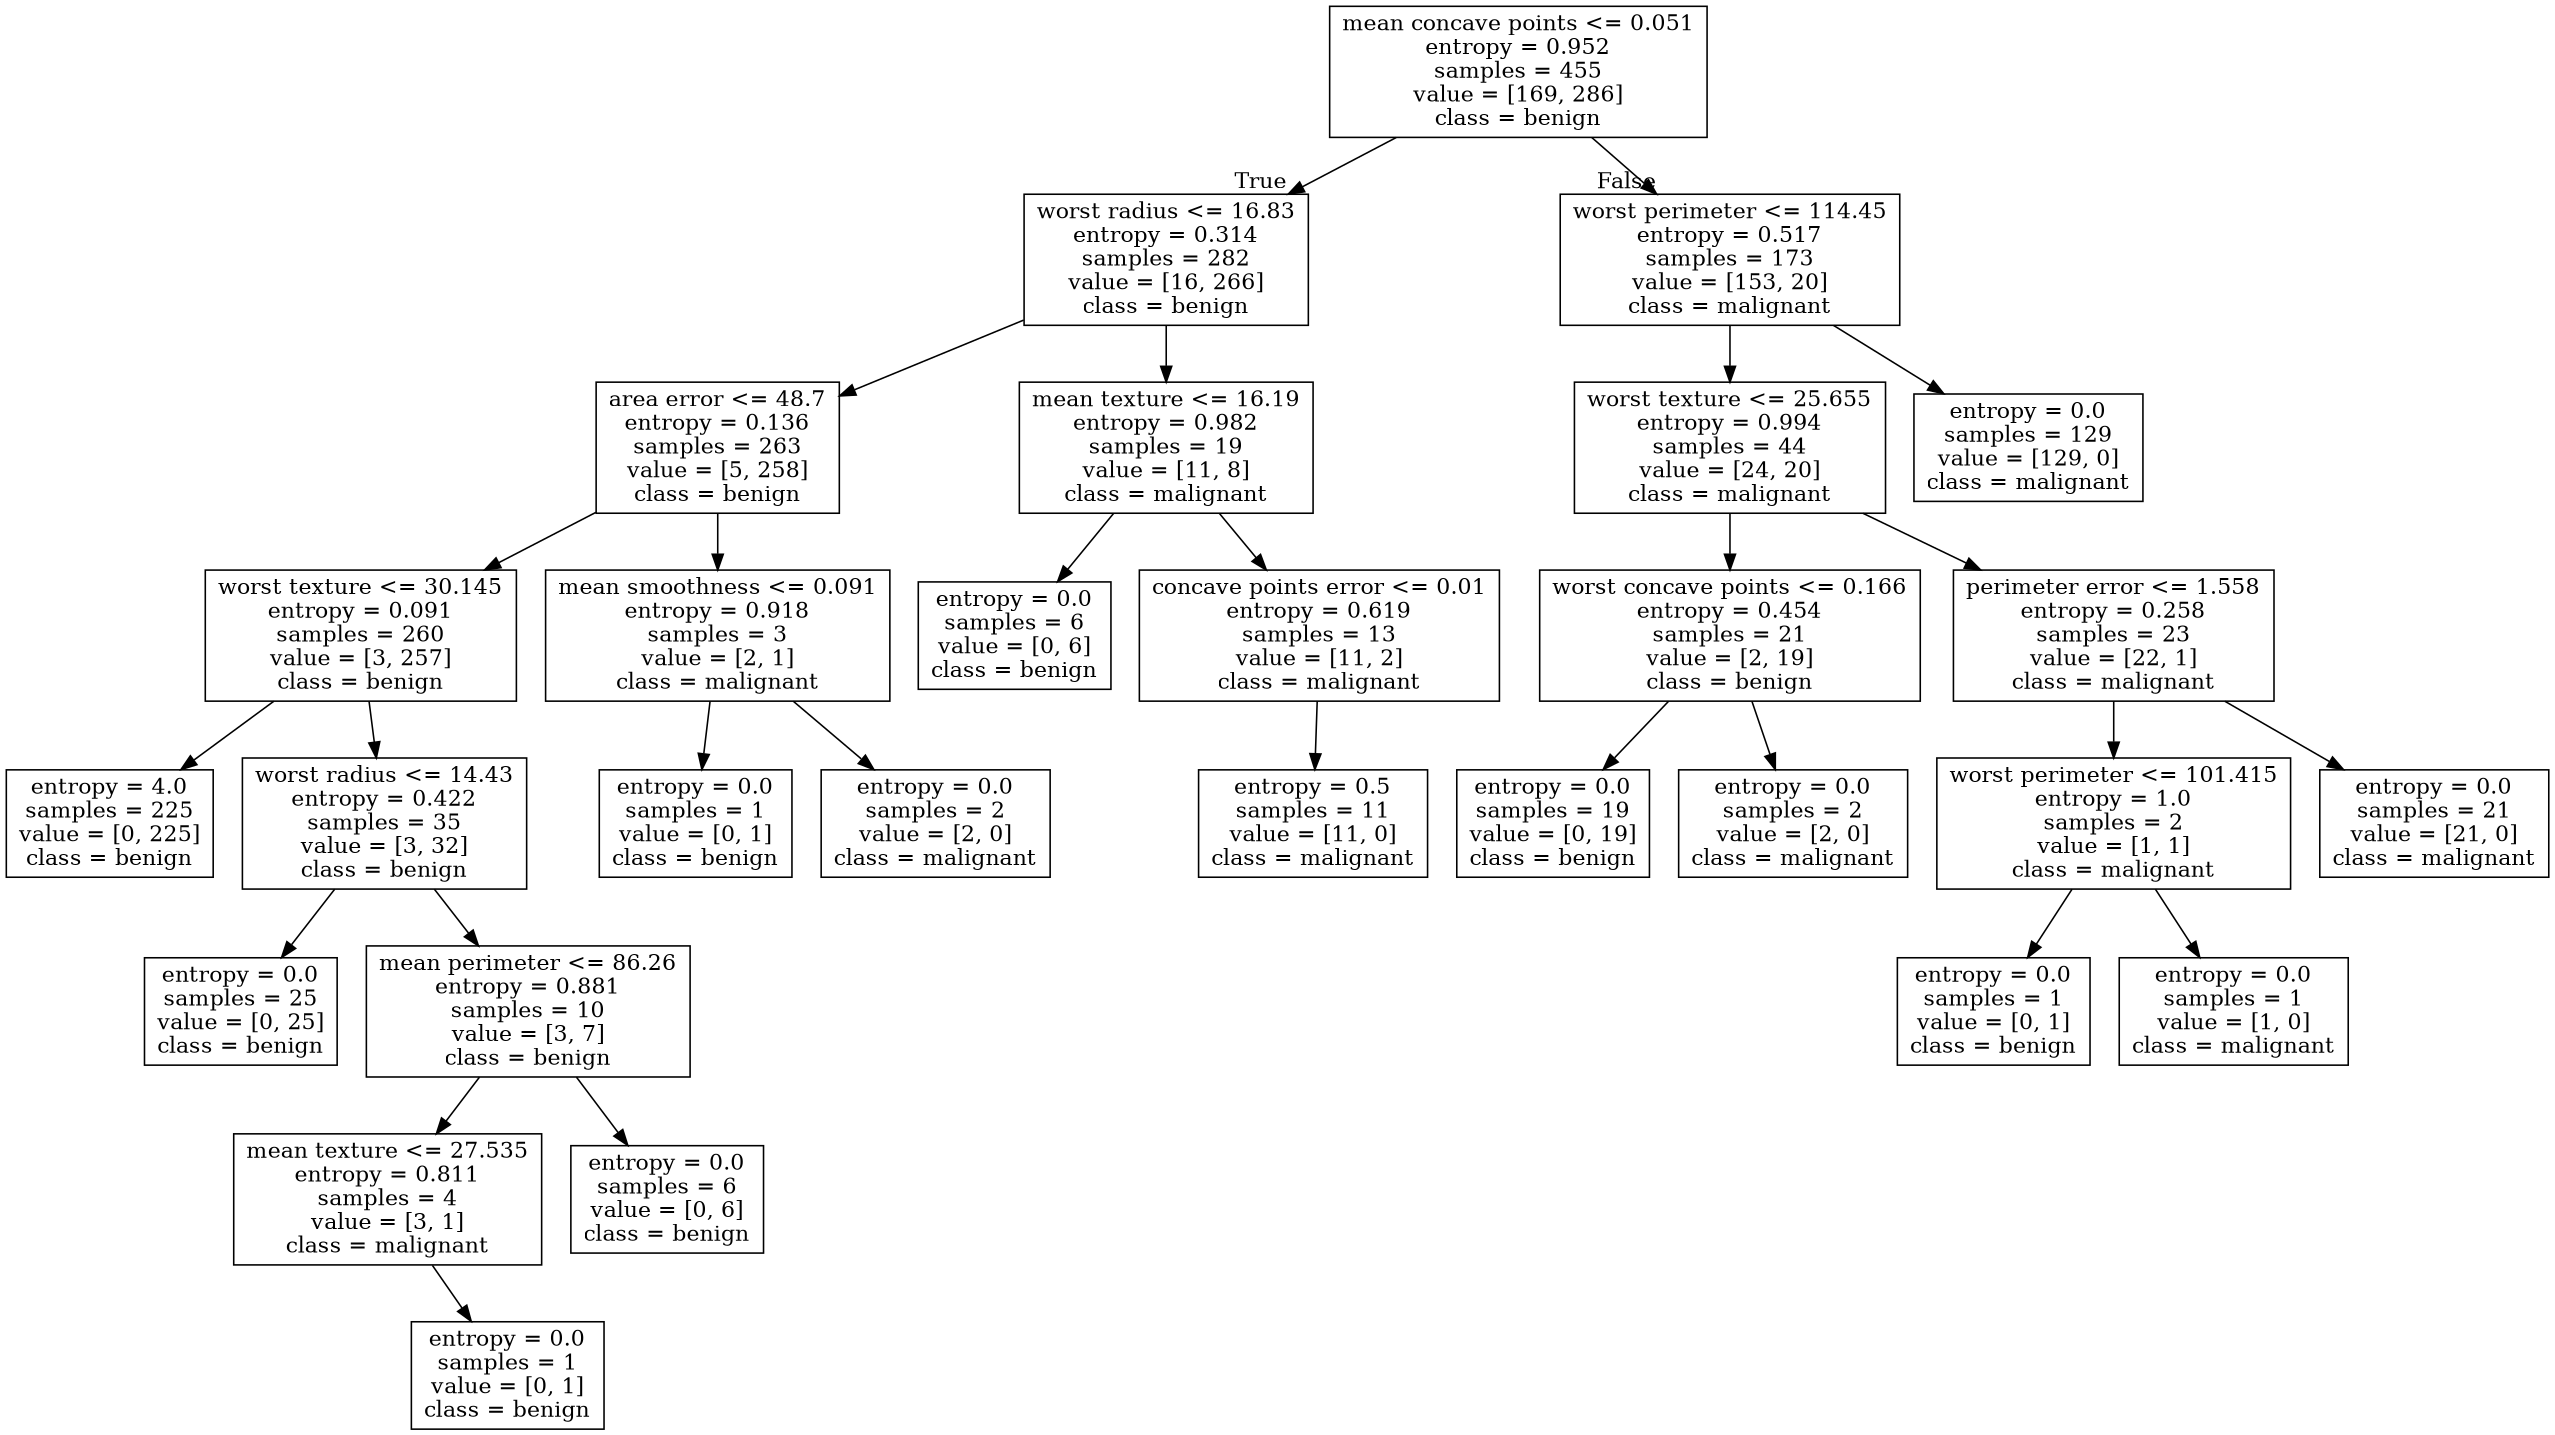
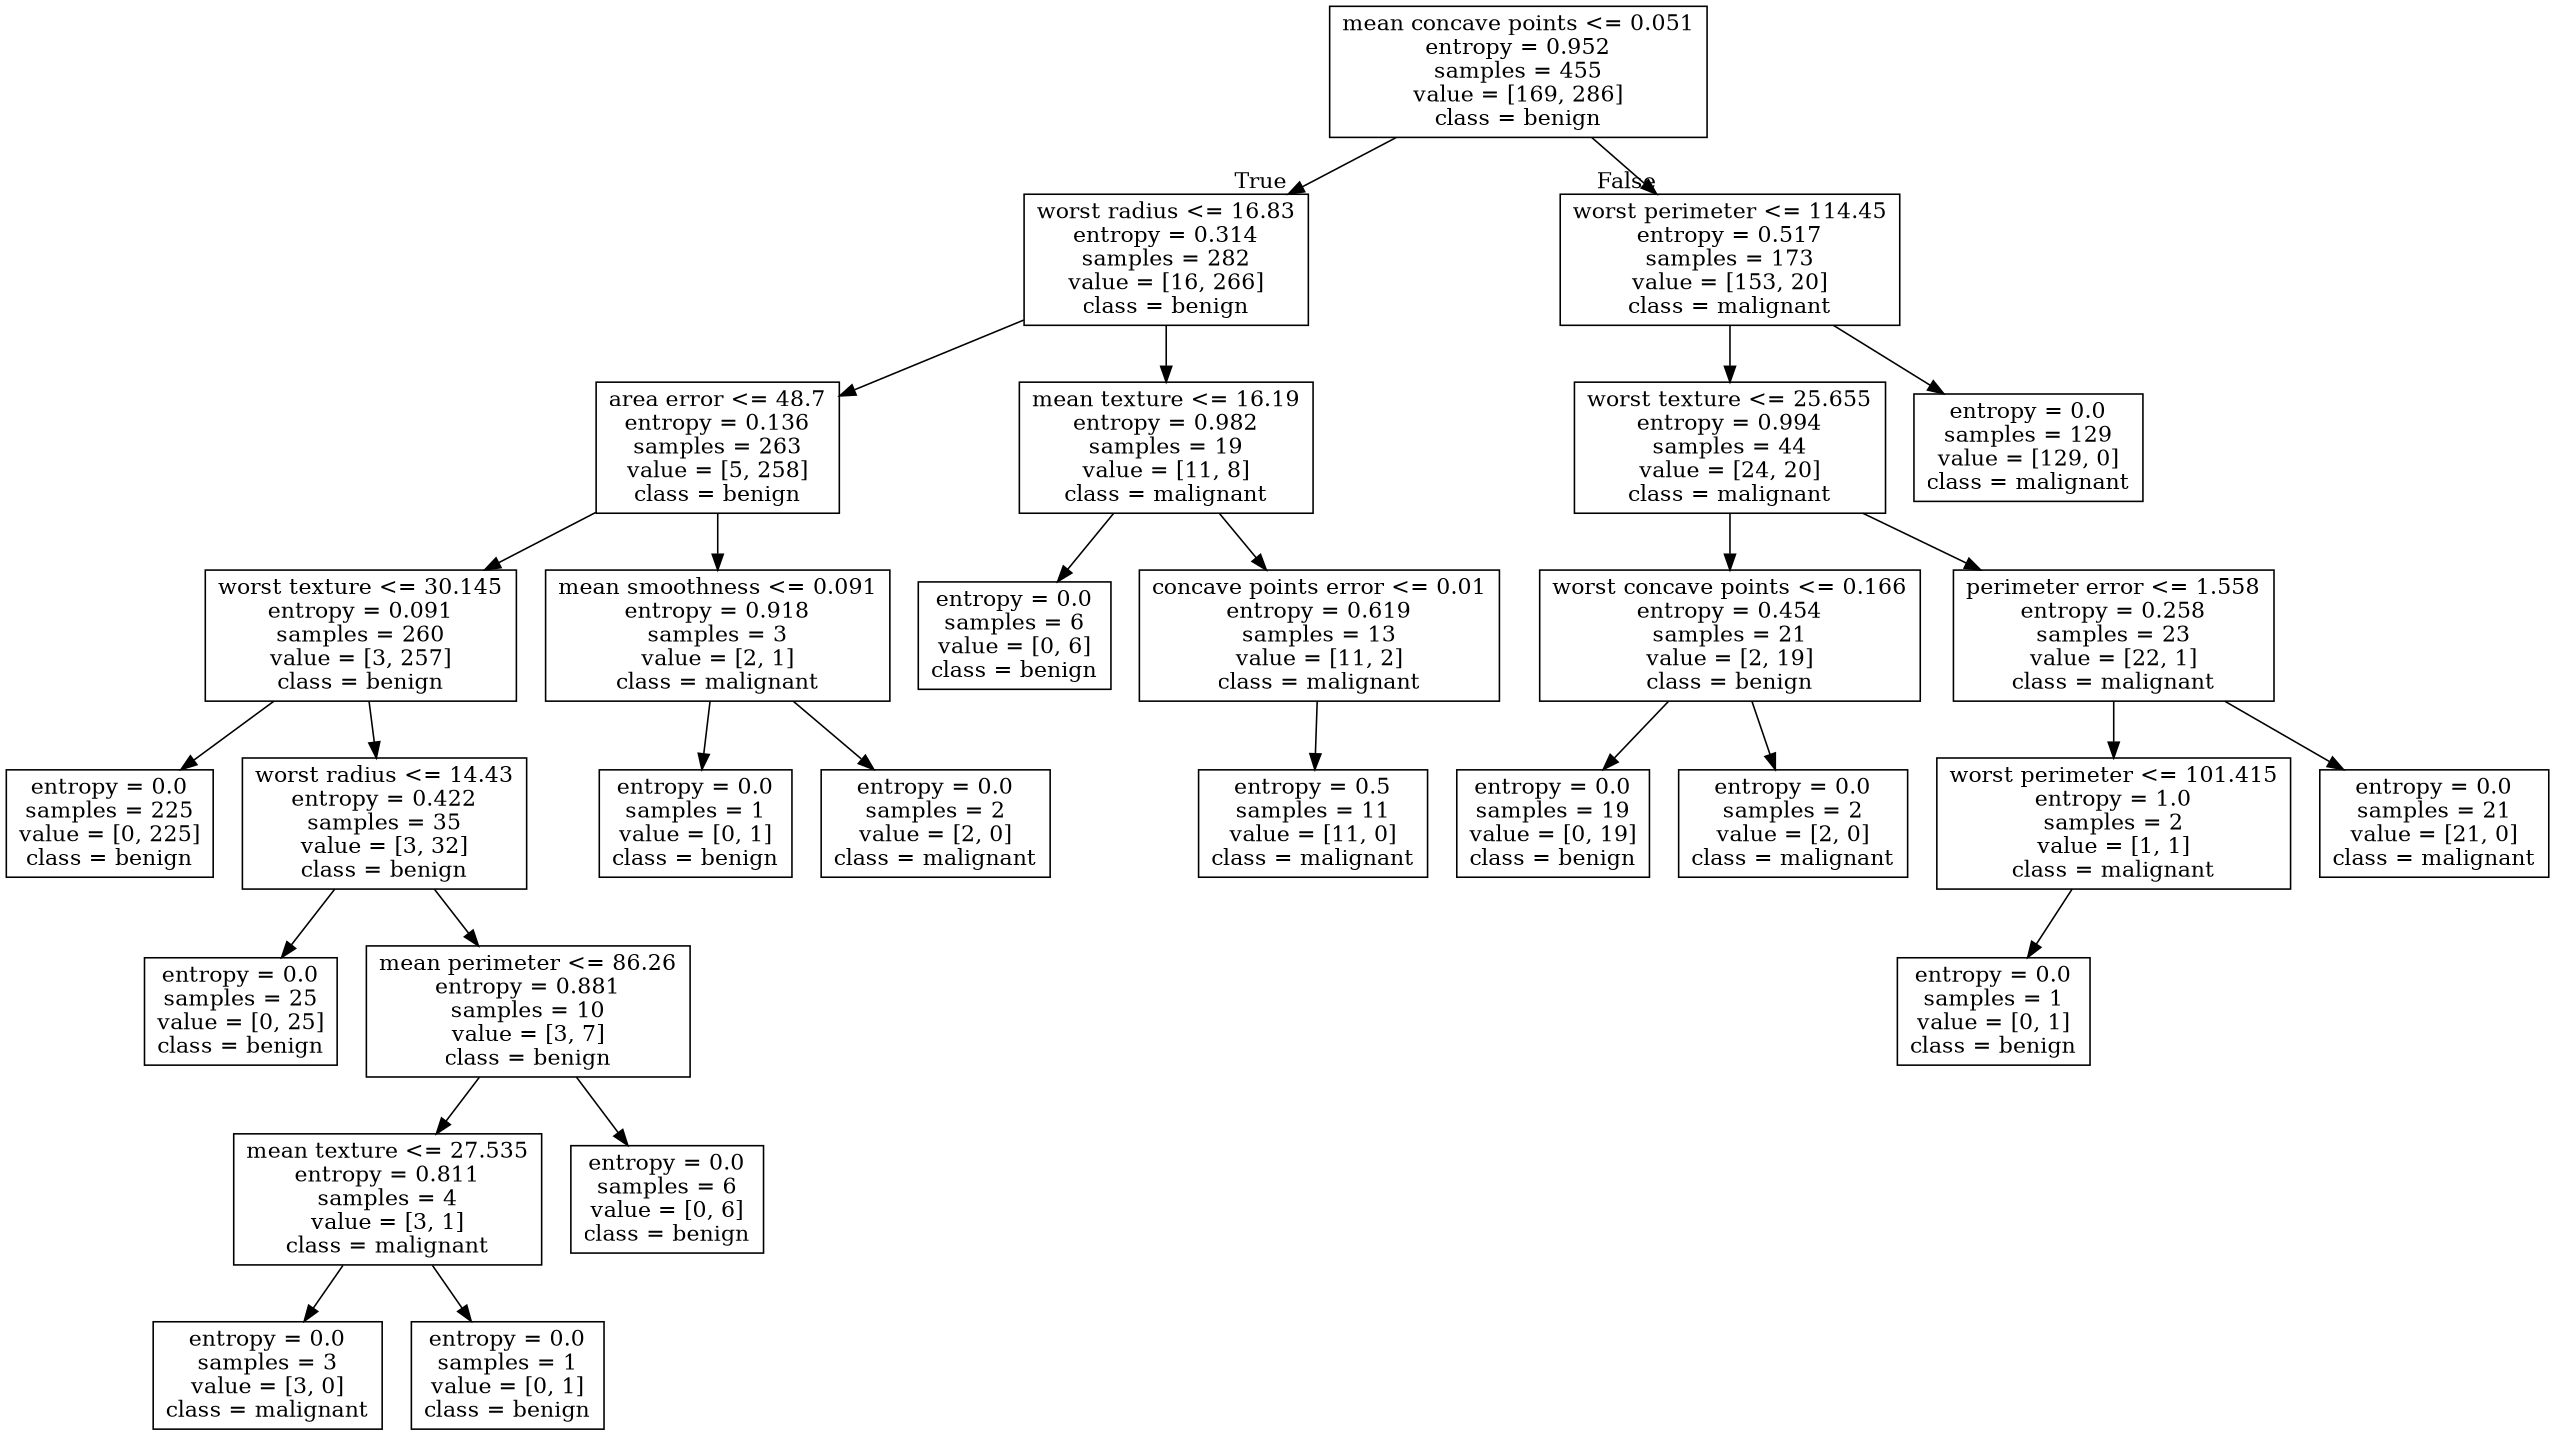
node "entropy = 4.0 samples = 225 value = [0, 225] class = benign": label "entropy = 4.0 samples = 225 value = [0, 225] class = benign" -> "entropy = 0.0 samples = 225 value = [0, 225] class = benign"
node "entropy = 0.0 samples = 1 value = [1, 0] class = malignant": removed
node "entropy = 0.0 samples = 3 value = [3, 0] class = malignant": added
